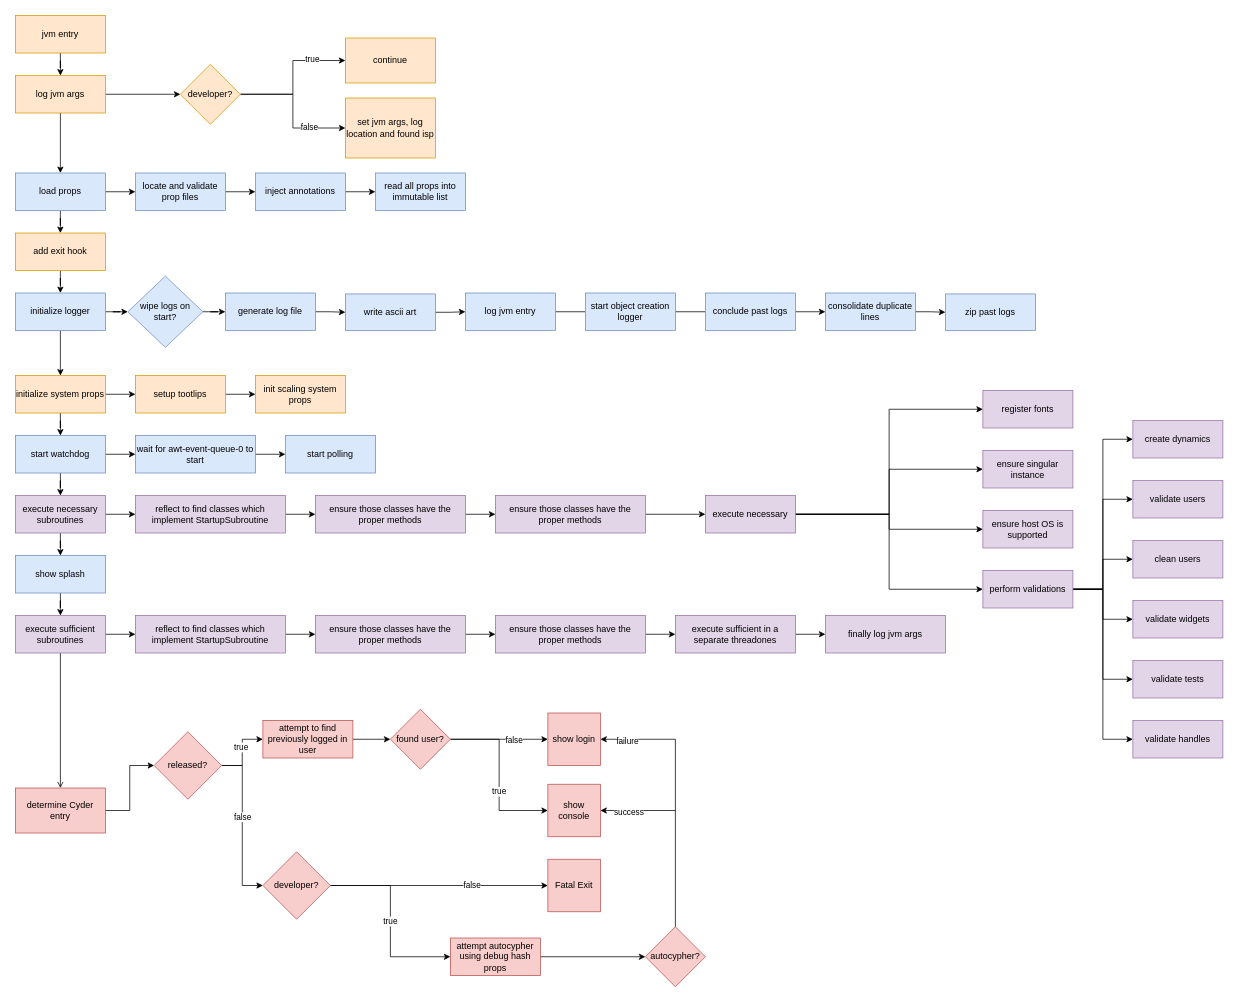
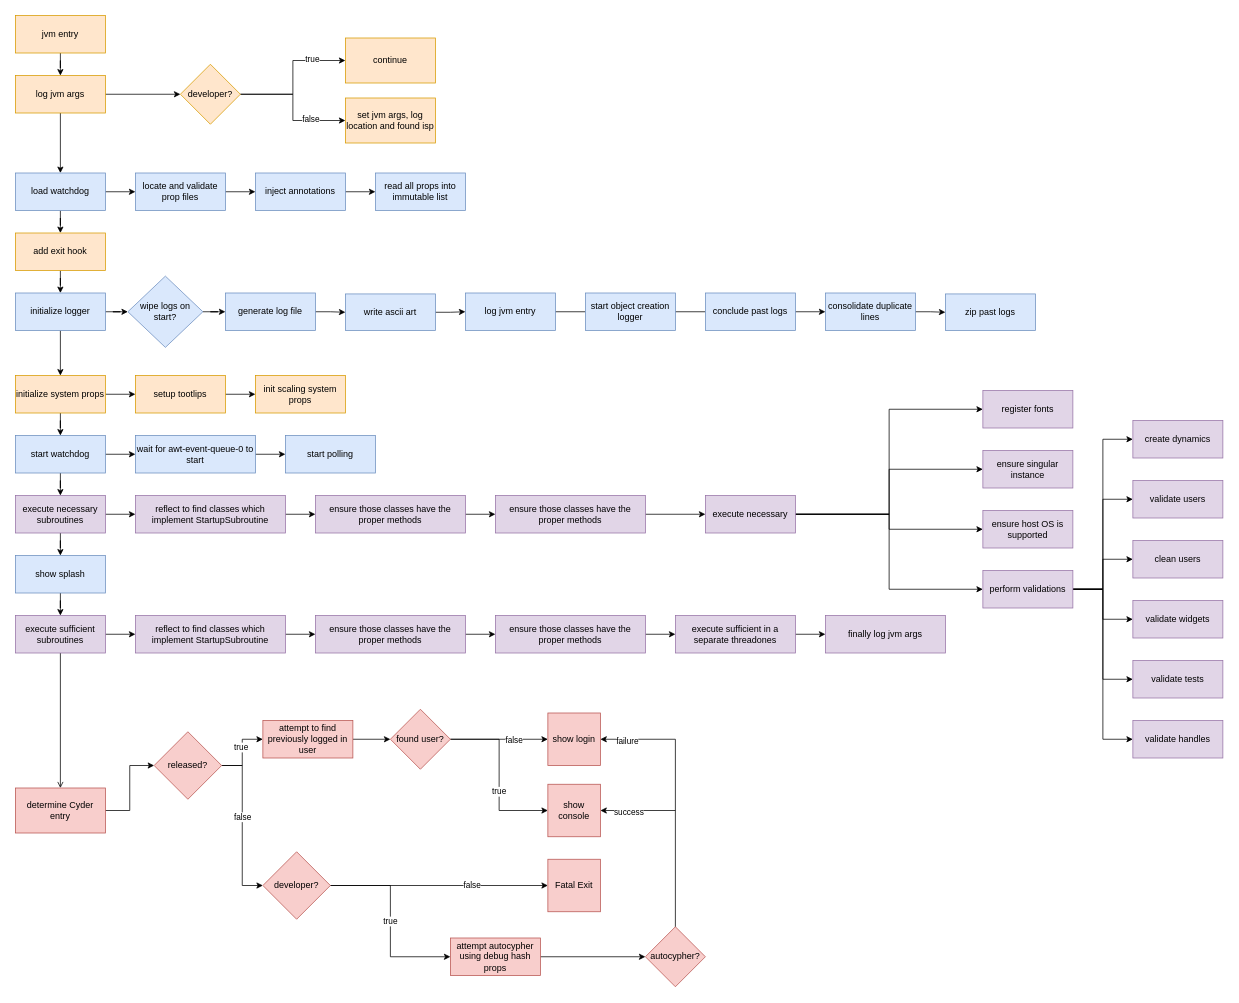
node "set jvm args, log location and found isp": size 90x60 -> 90x45
node "load props": label "load props" -> "load watchdog"
